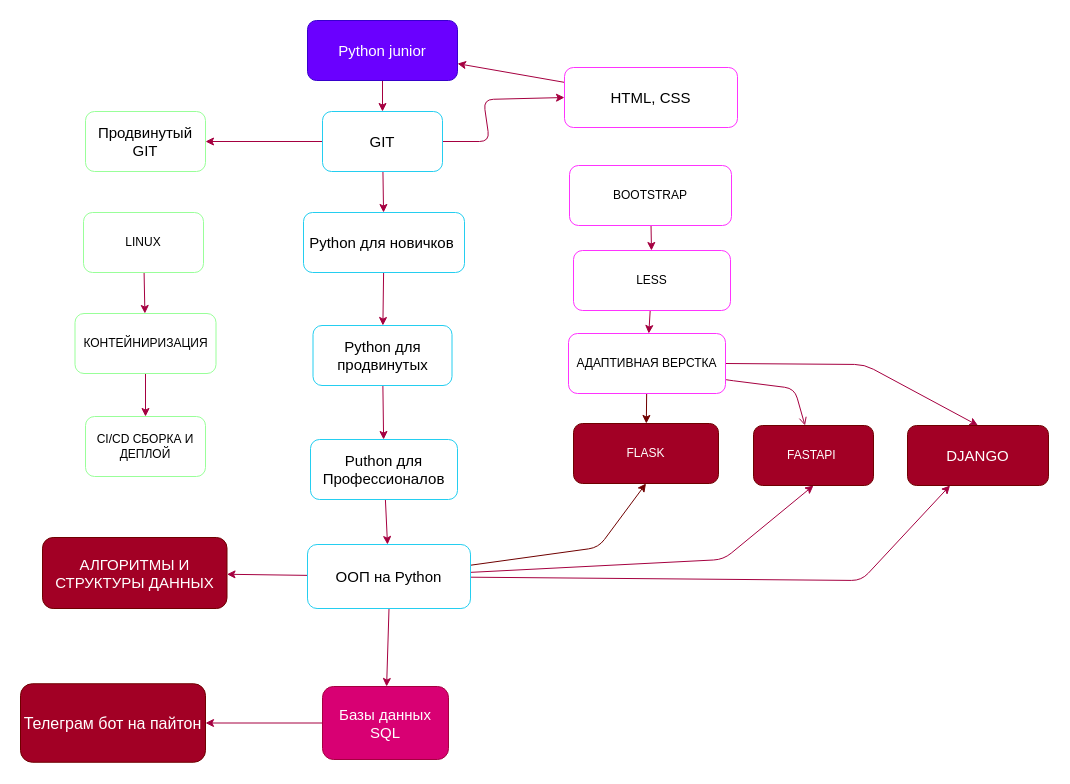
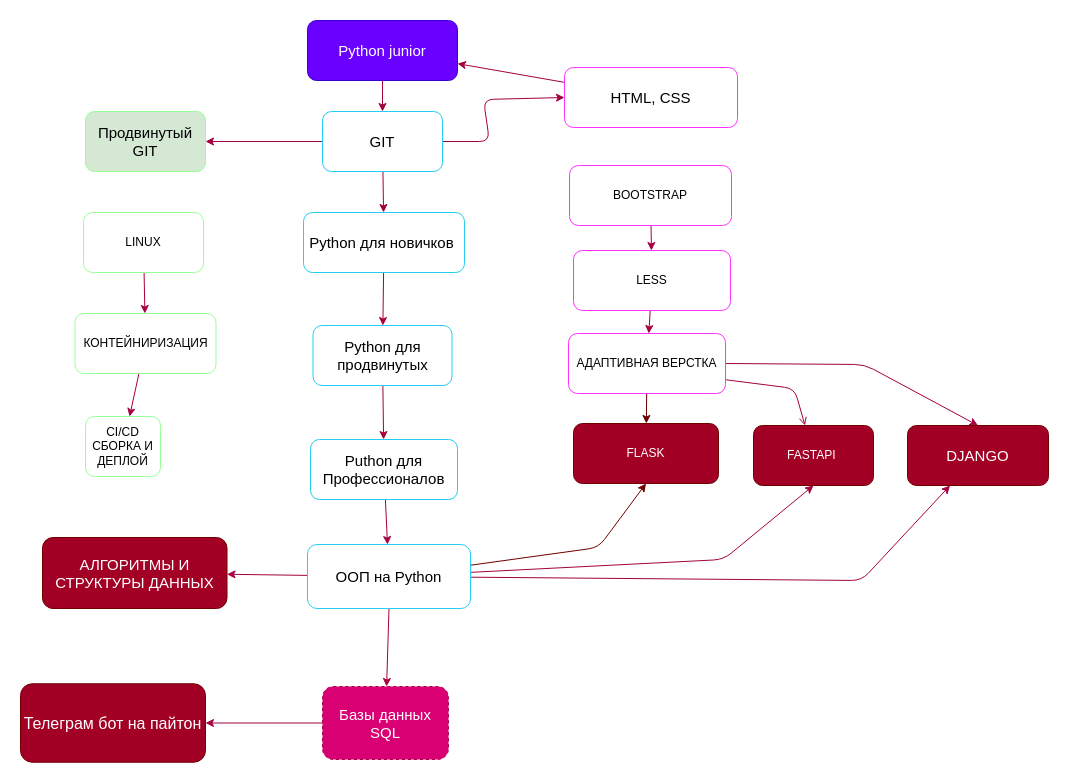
node "Продвинутый GIT": fillcolor #ffffff -> #d5e8d4
node "CI/CD СБОРКА И ДЕПЛОЙ": size 120x60 -> 75x60
node "Базы данных SQL": style solid -> dashed
